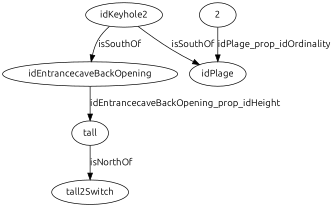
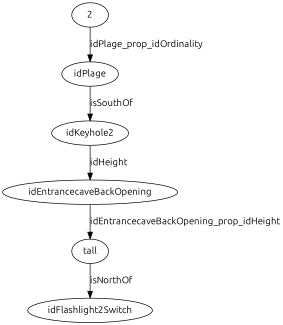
edge "idKeyhole2" -> "idEntrancecaveBackOpening": label "isSouthOf" -> "idHeight"
edge "idKeyhole2" -> "idPlage": reversed
node "tall2Switch": label "tall2Switch" -> "idFlashlight2Switch"
